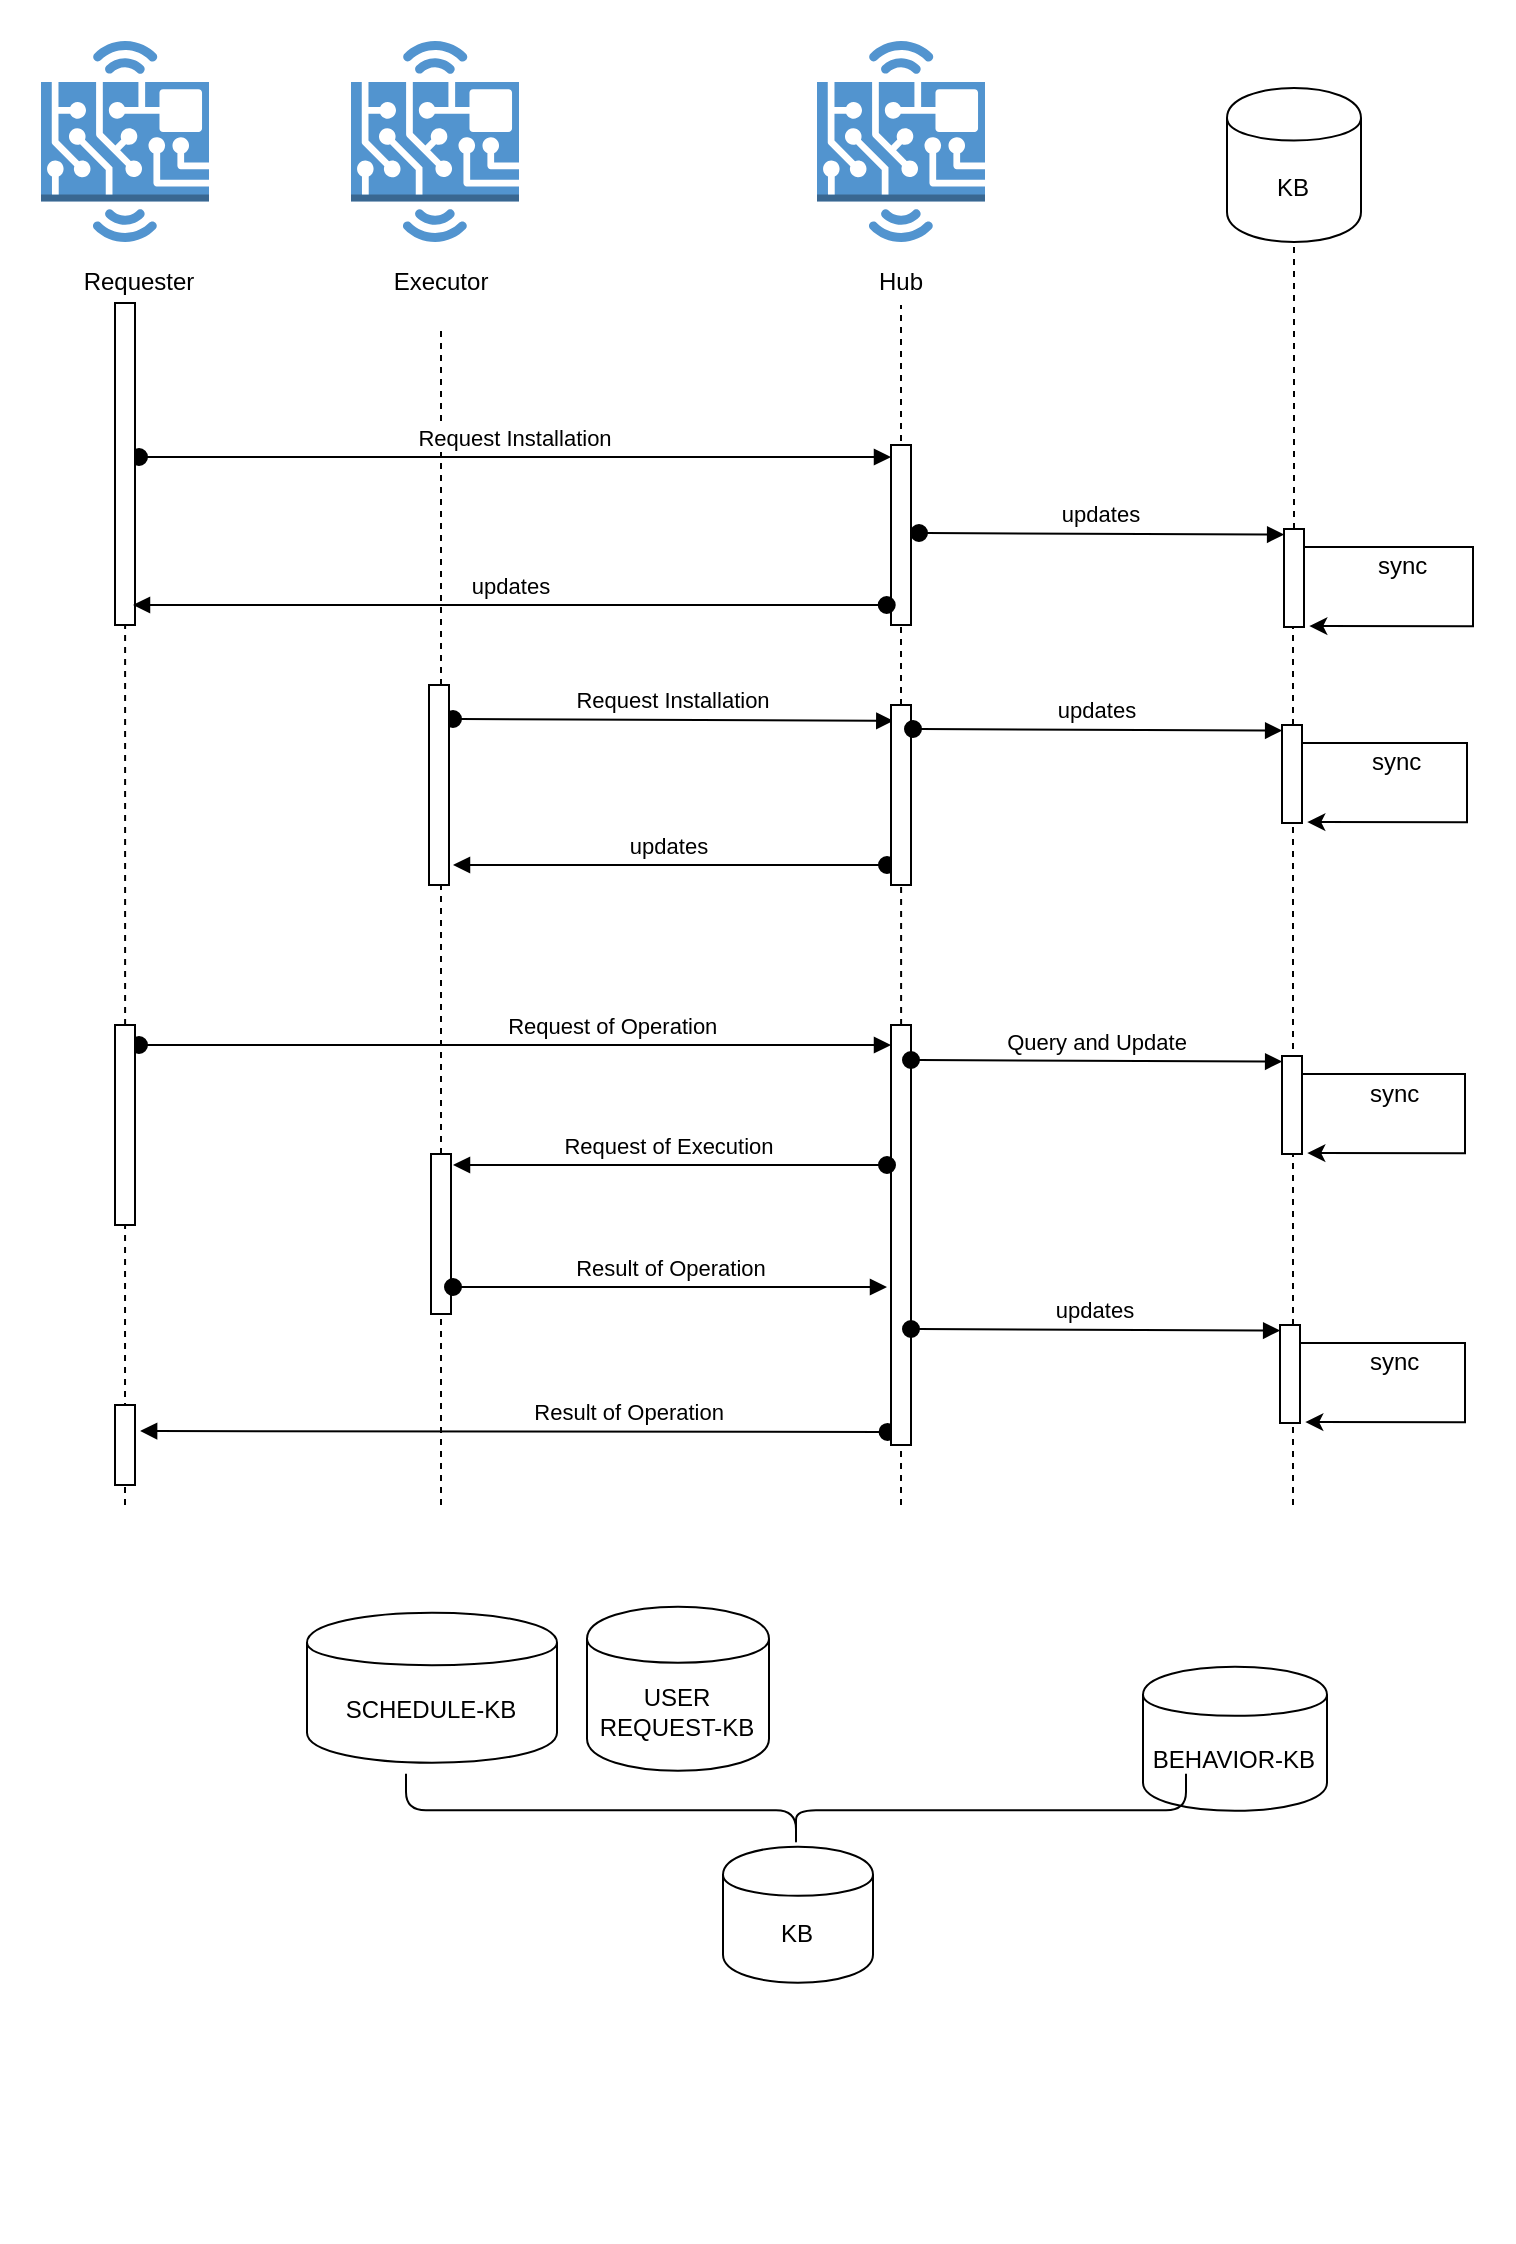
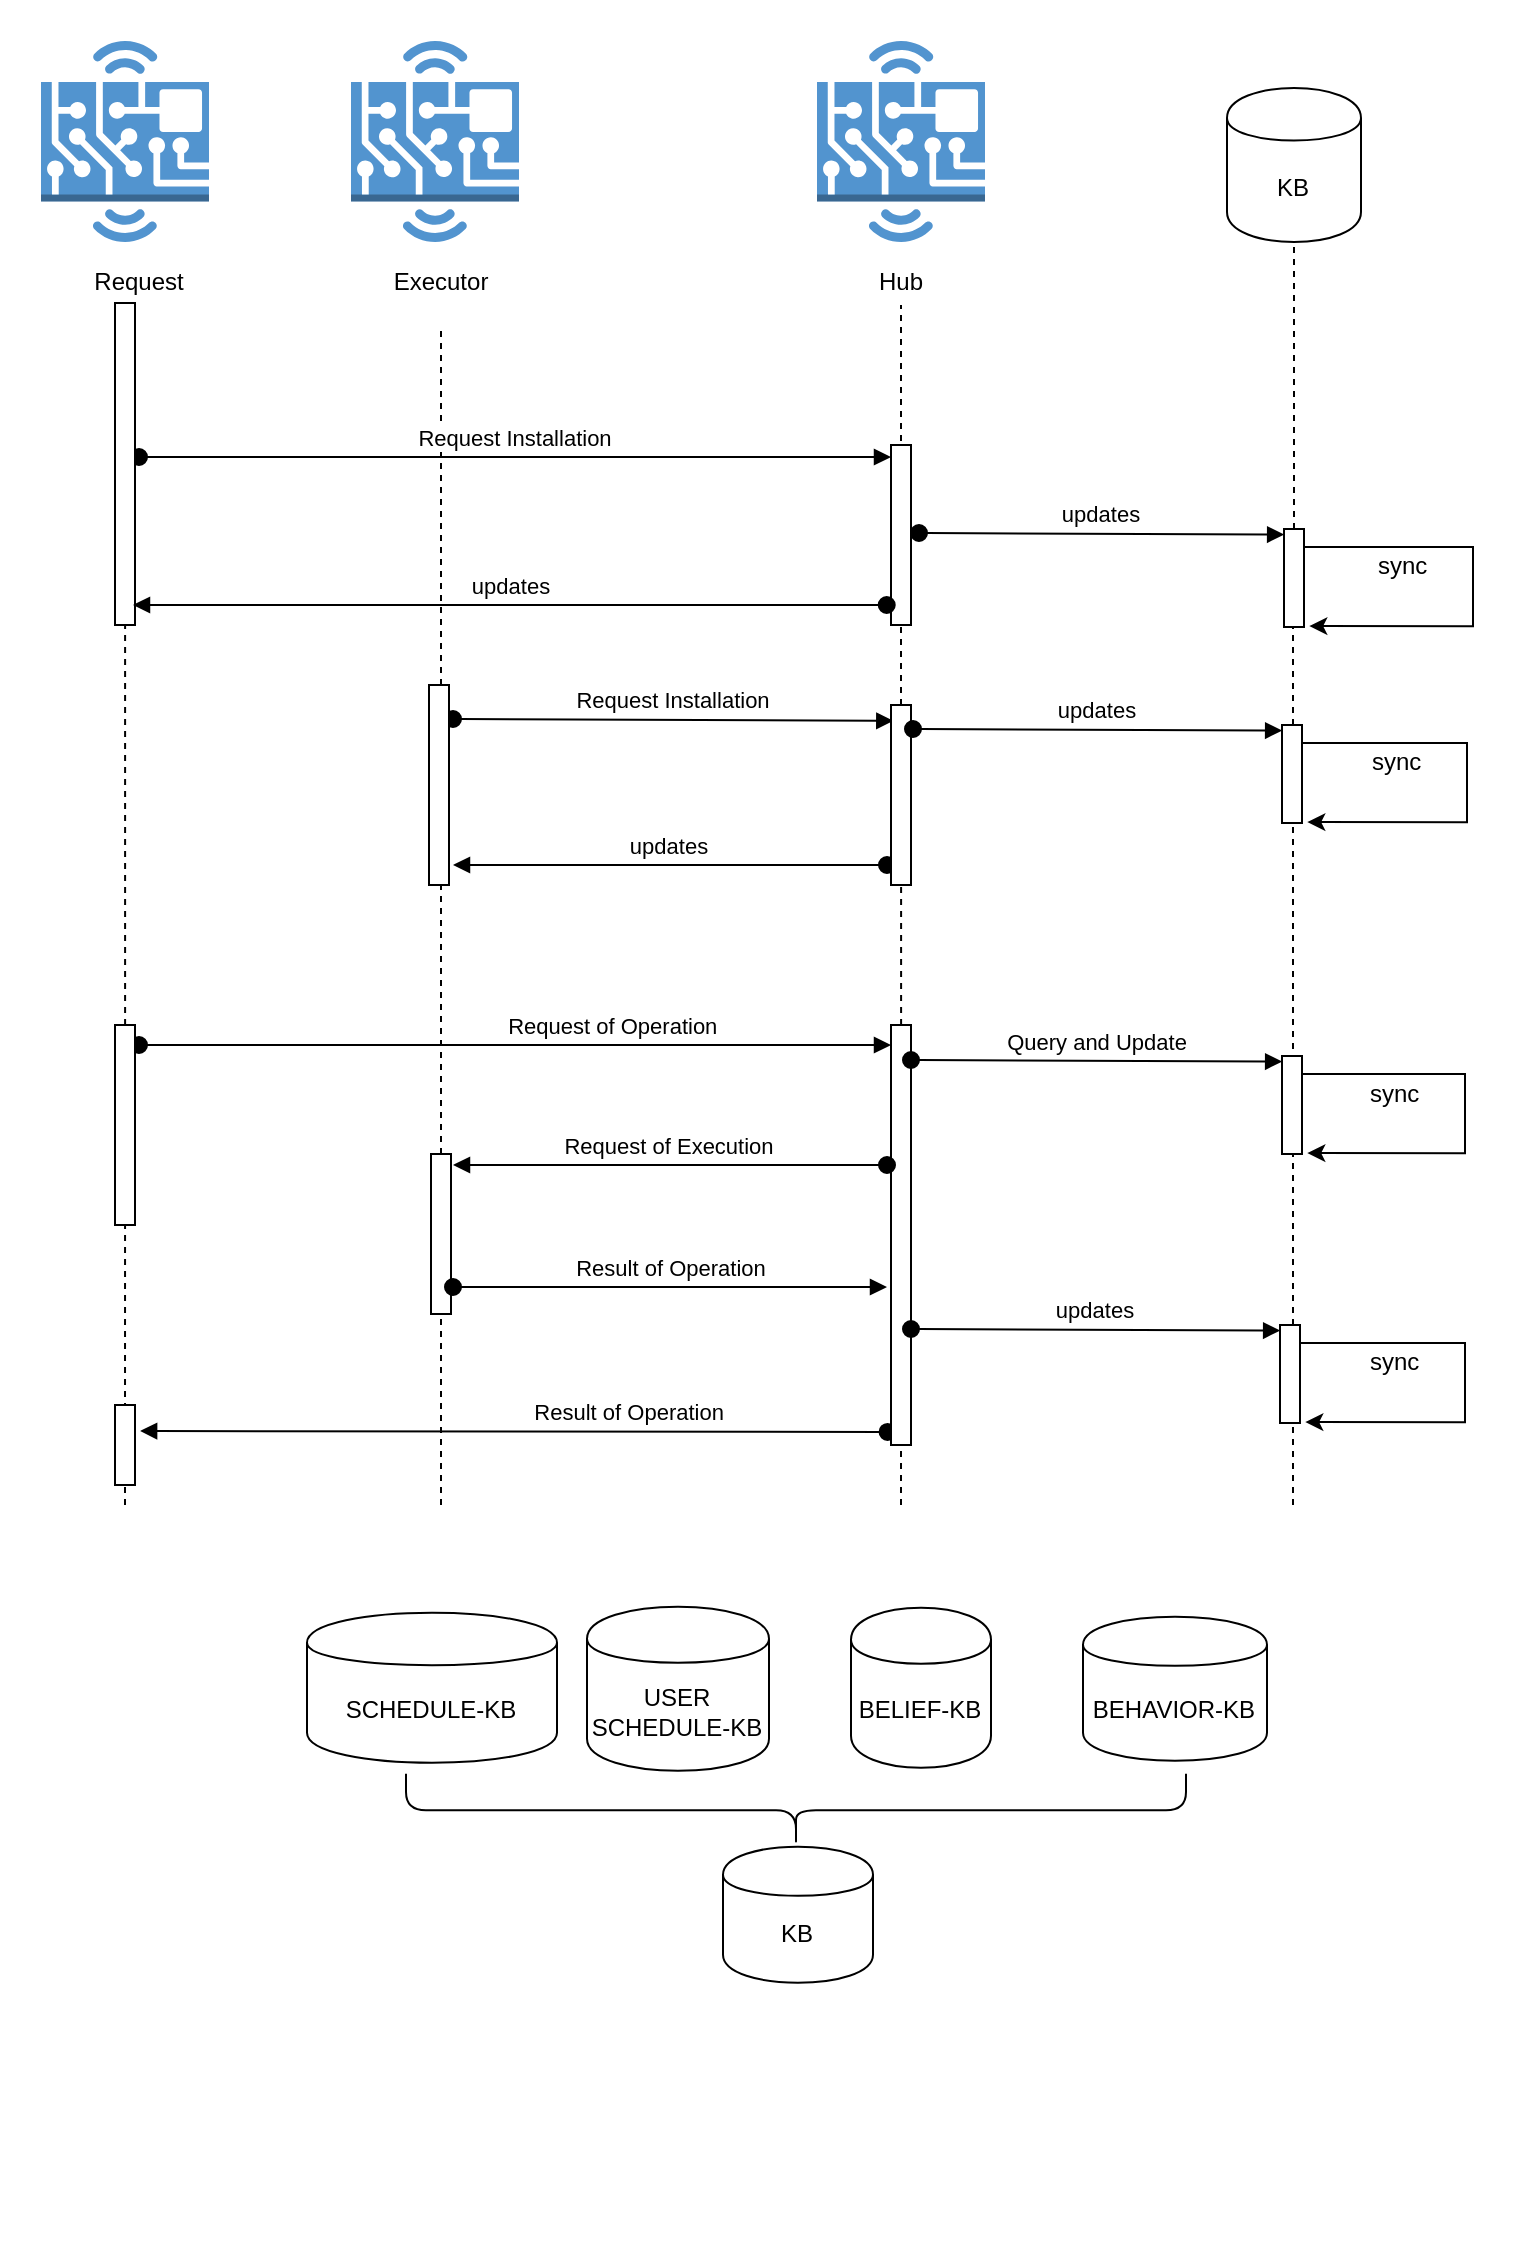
node "Requester": label "Requester" -> "Request"
node "BELIEF-KB": added
node "USER REQUEST-KB": label "USER REQUEST-KB" -> "USER SCHEDULE-KB"
node "BEHAVIOR-KB": moved (1235, 1739) -> (1175, 1689)
